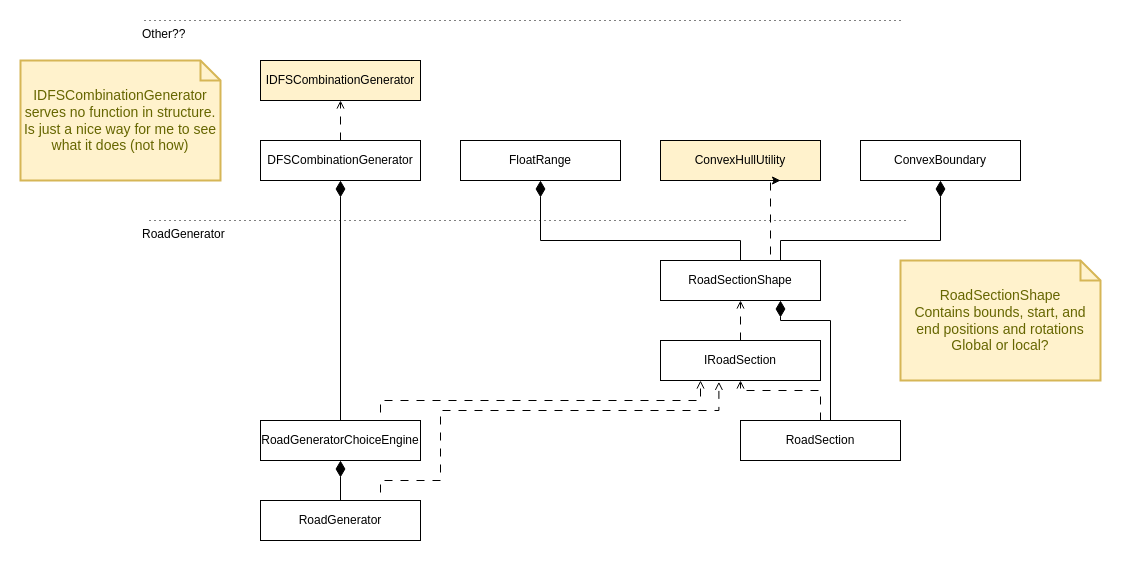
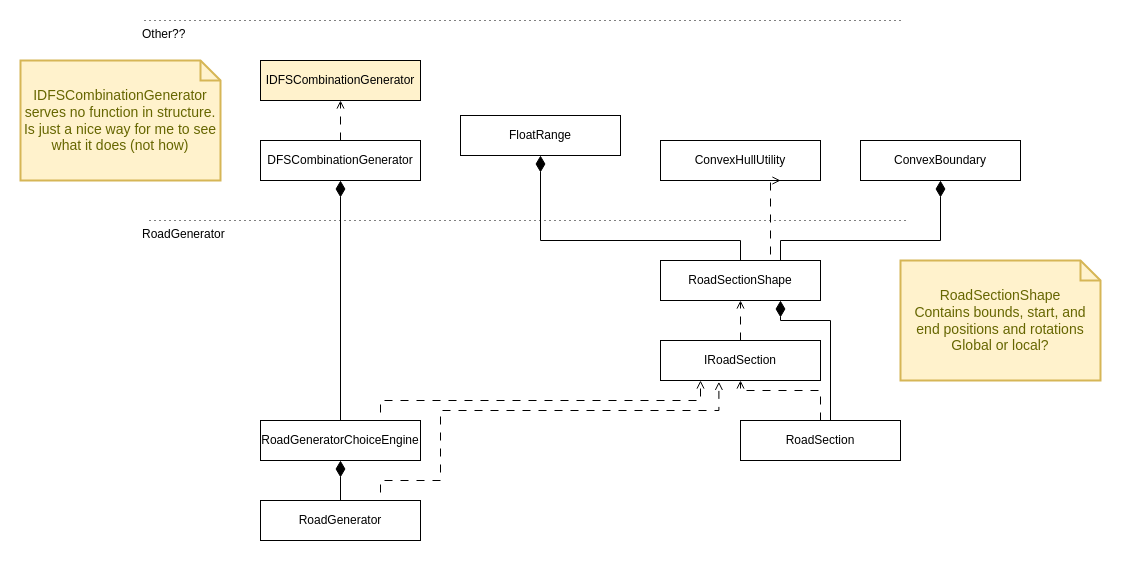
node "FloatRange": moved (541, 161) -> (541, 136)
node "ConvexHullUtility": fillcolor #fff2cc -> #ffffff
edge "RoadSectionShape" -> "ConvexHullUtility": arrowhead classic -> open
